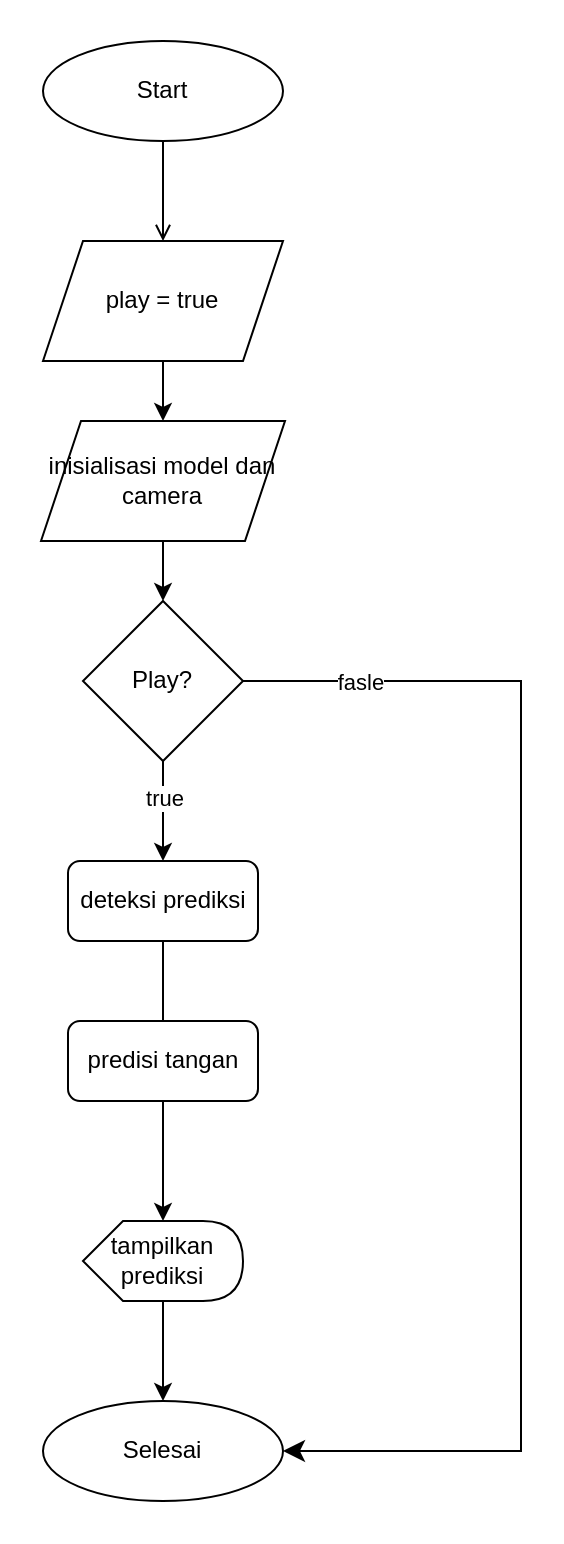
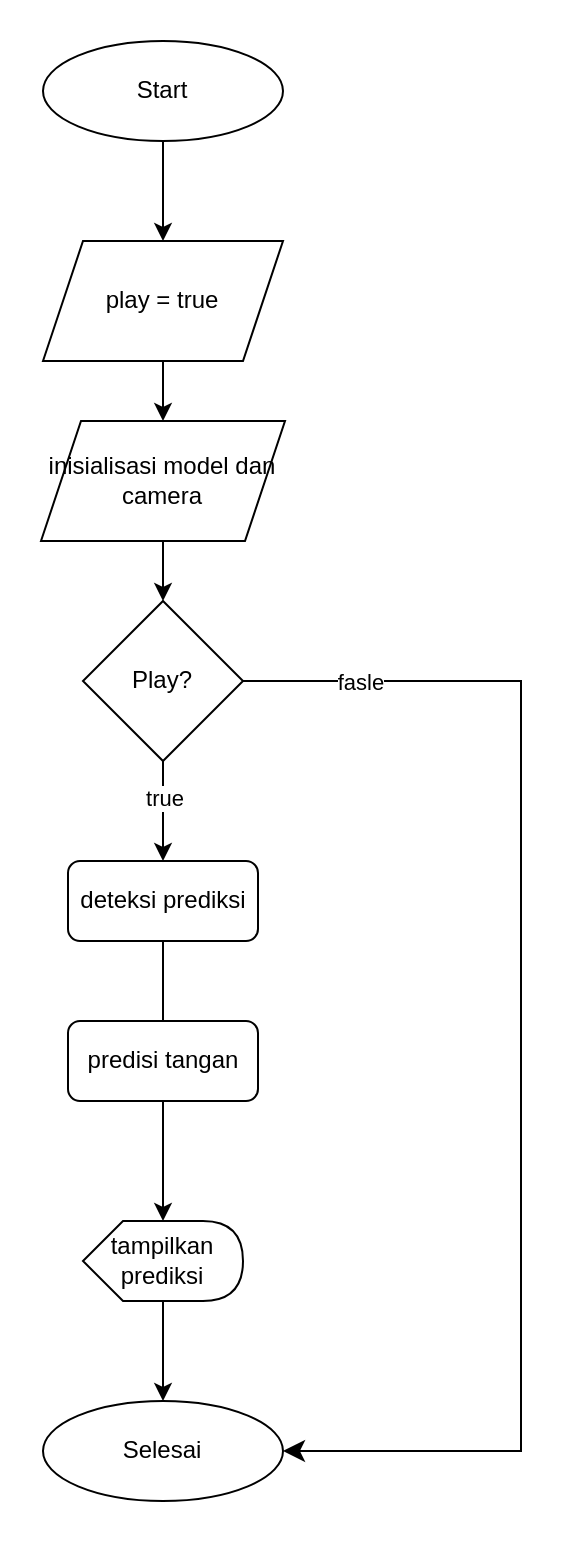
edge "Start" -> "play = true": arrowhead open -> classic
